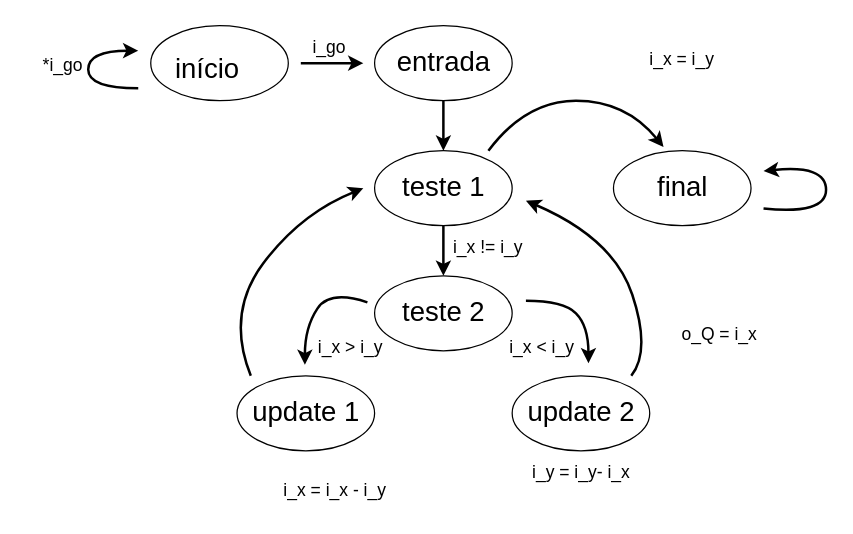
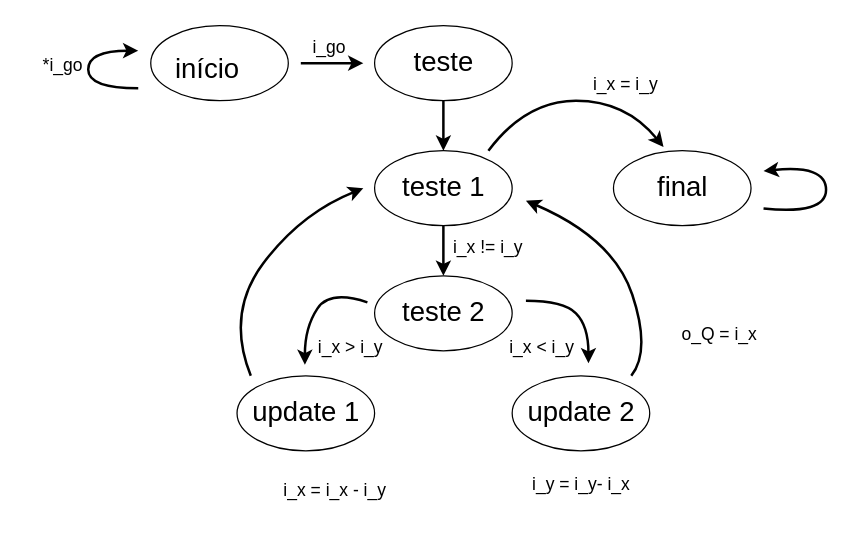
node "i_x = i_y": moved (682, 57) -> (626, 82)
node "entrada": label "entrada" -> "teste"
node "i_y = i_y- i_x": moved (581, 469) -> (581, 482)
